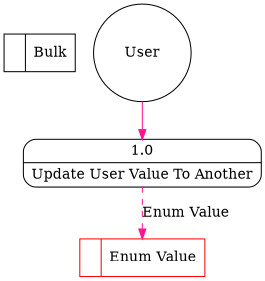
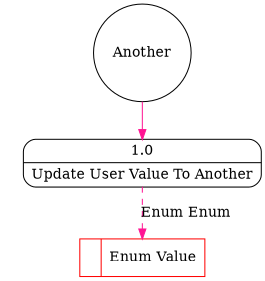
node "Bulk": removed
node "User": label "User" -> "Another"
edge "1.0" -> "Enum Value": label "Enum Value" -> "Enum Enum"
